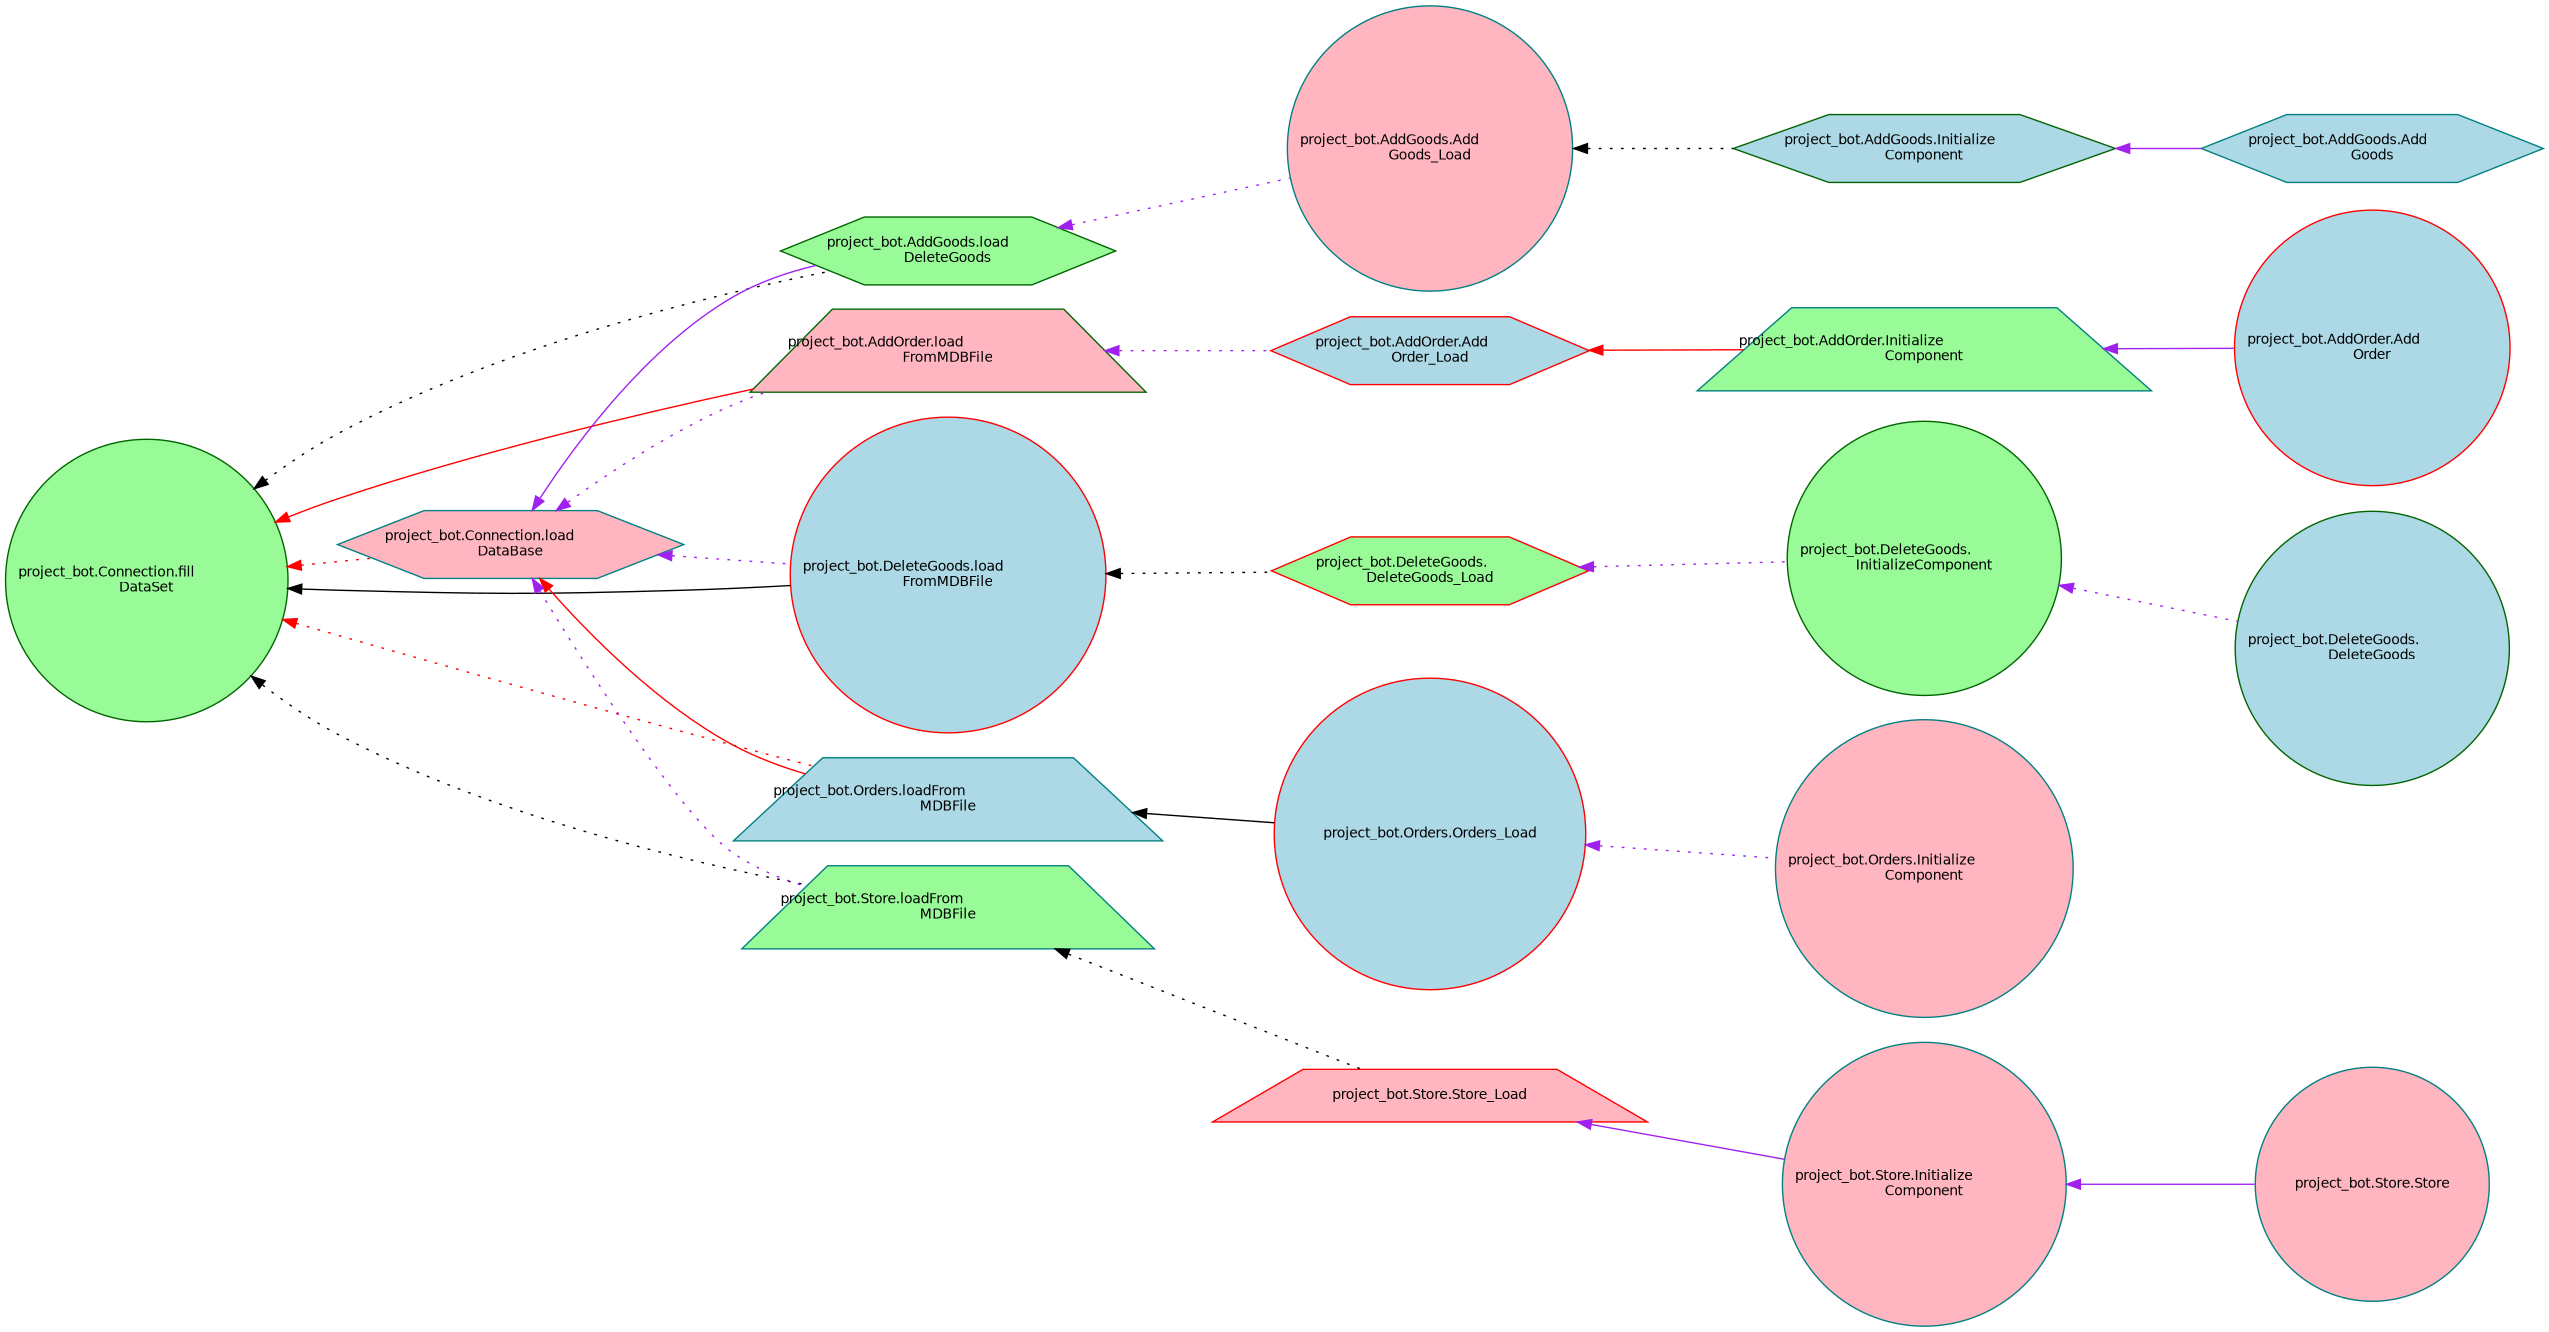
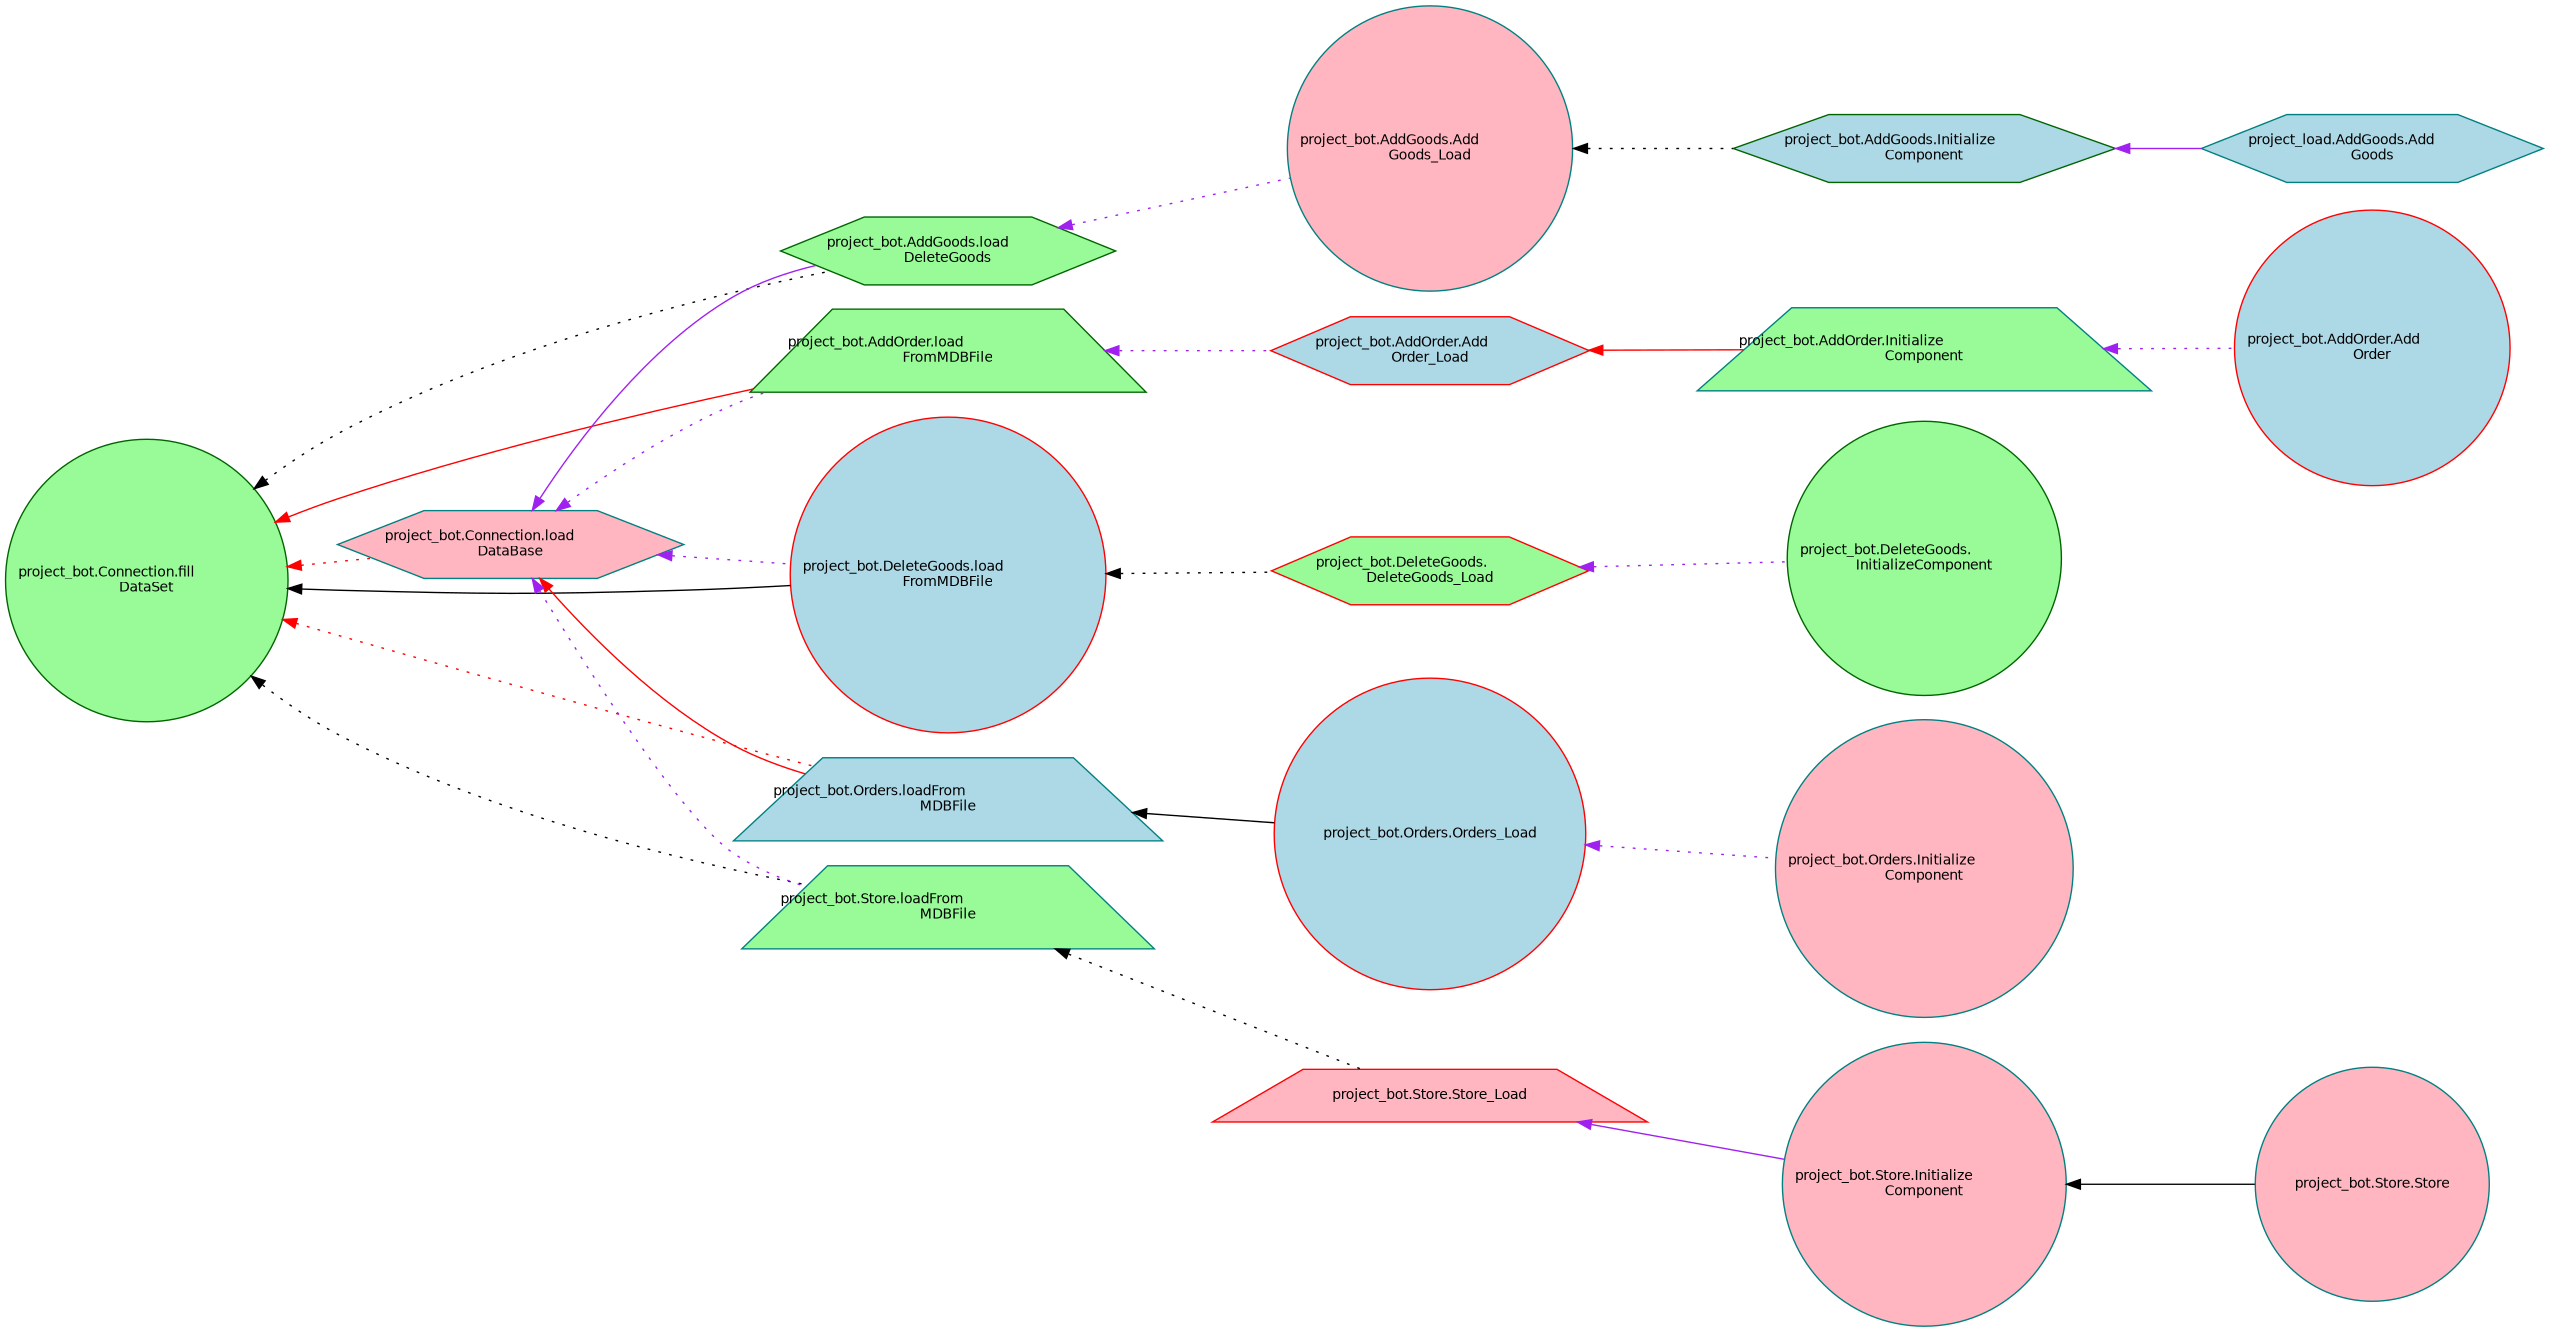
node "project_bot.AddGoods.Add Goods": label "project_bot.AddGoods.Add Goods" -> "project_load.AddGoods.Add Goods"
edge "project_bot.AddOrder.Add Order" -> "project_bot.AddOrder.Initialize Component": style solid -> dotted
node "project_bot.AddOrder.load FromMDBFile": fillcolor lightpink -> palegreen
node "project_bot.DeleteGoods. DeleteGoods": removed
edge "project_bot.Store.Store" -> "project_bot.Store.Initialize Component": color purple -> black
